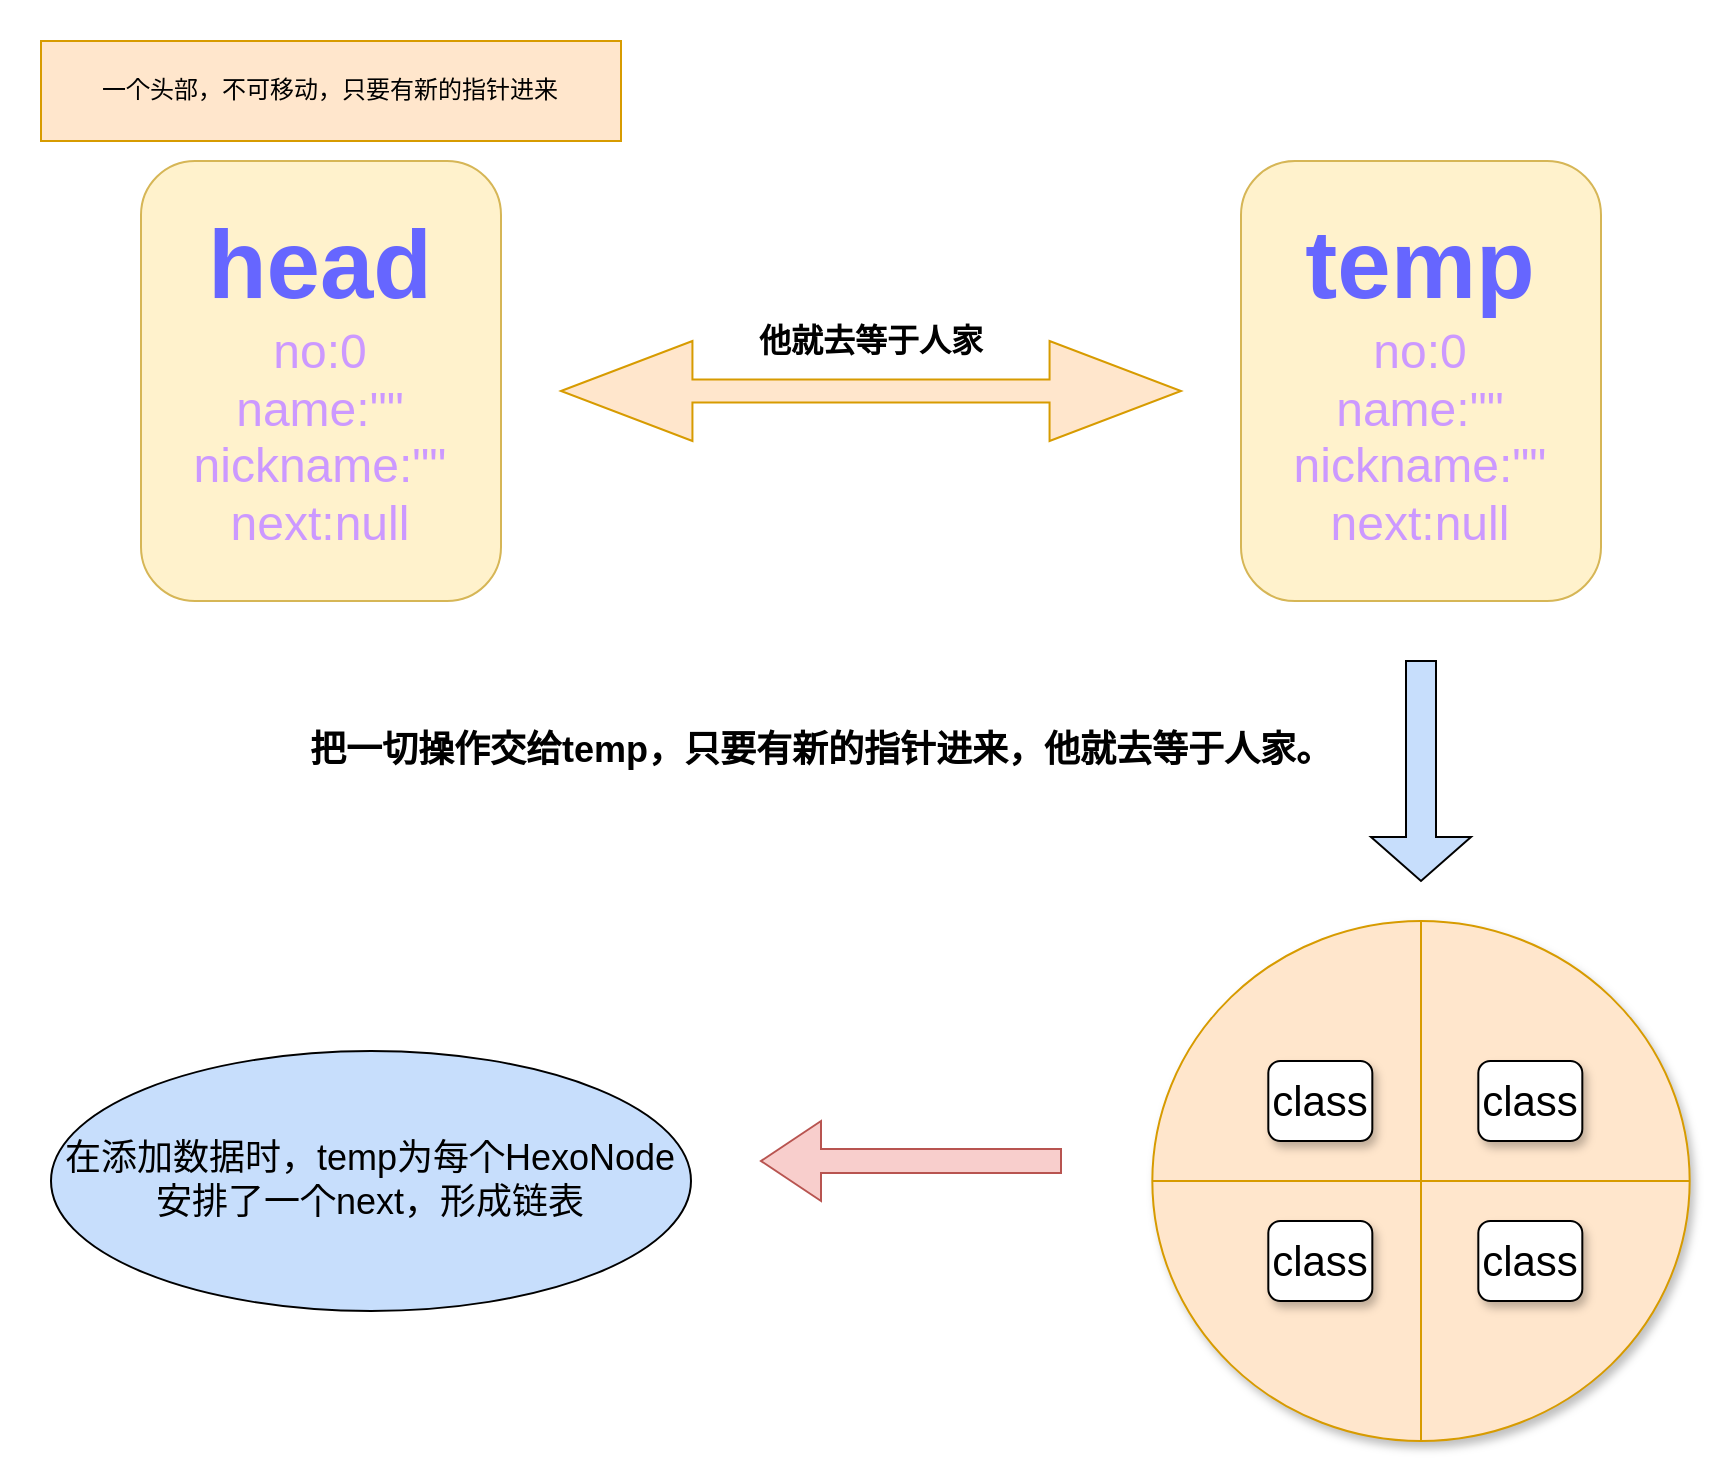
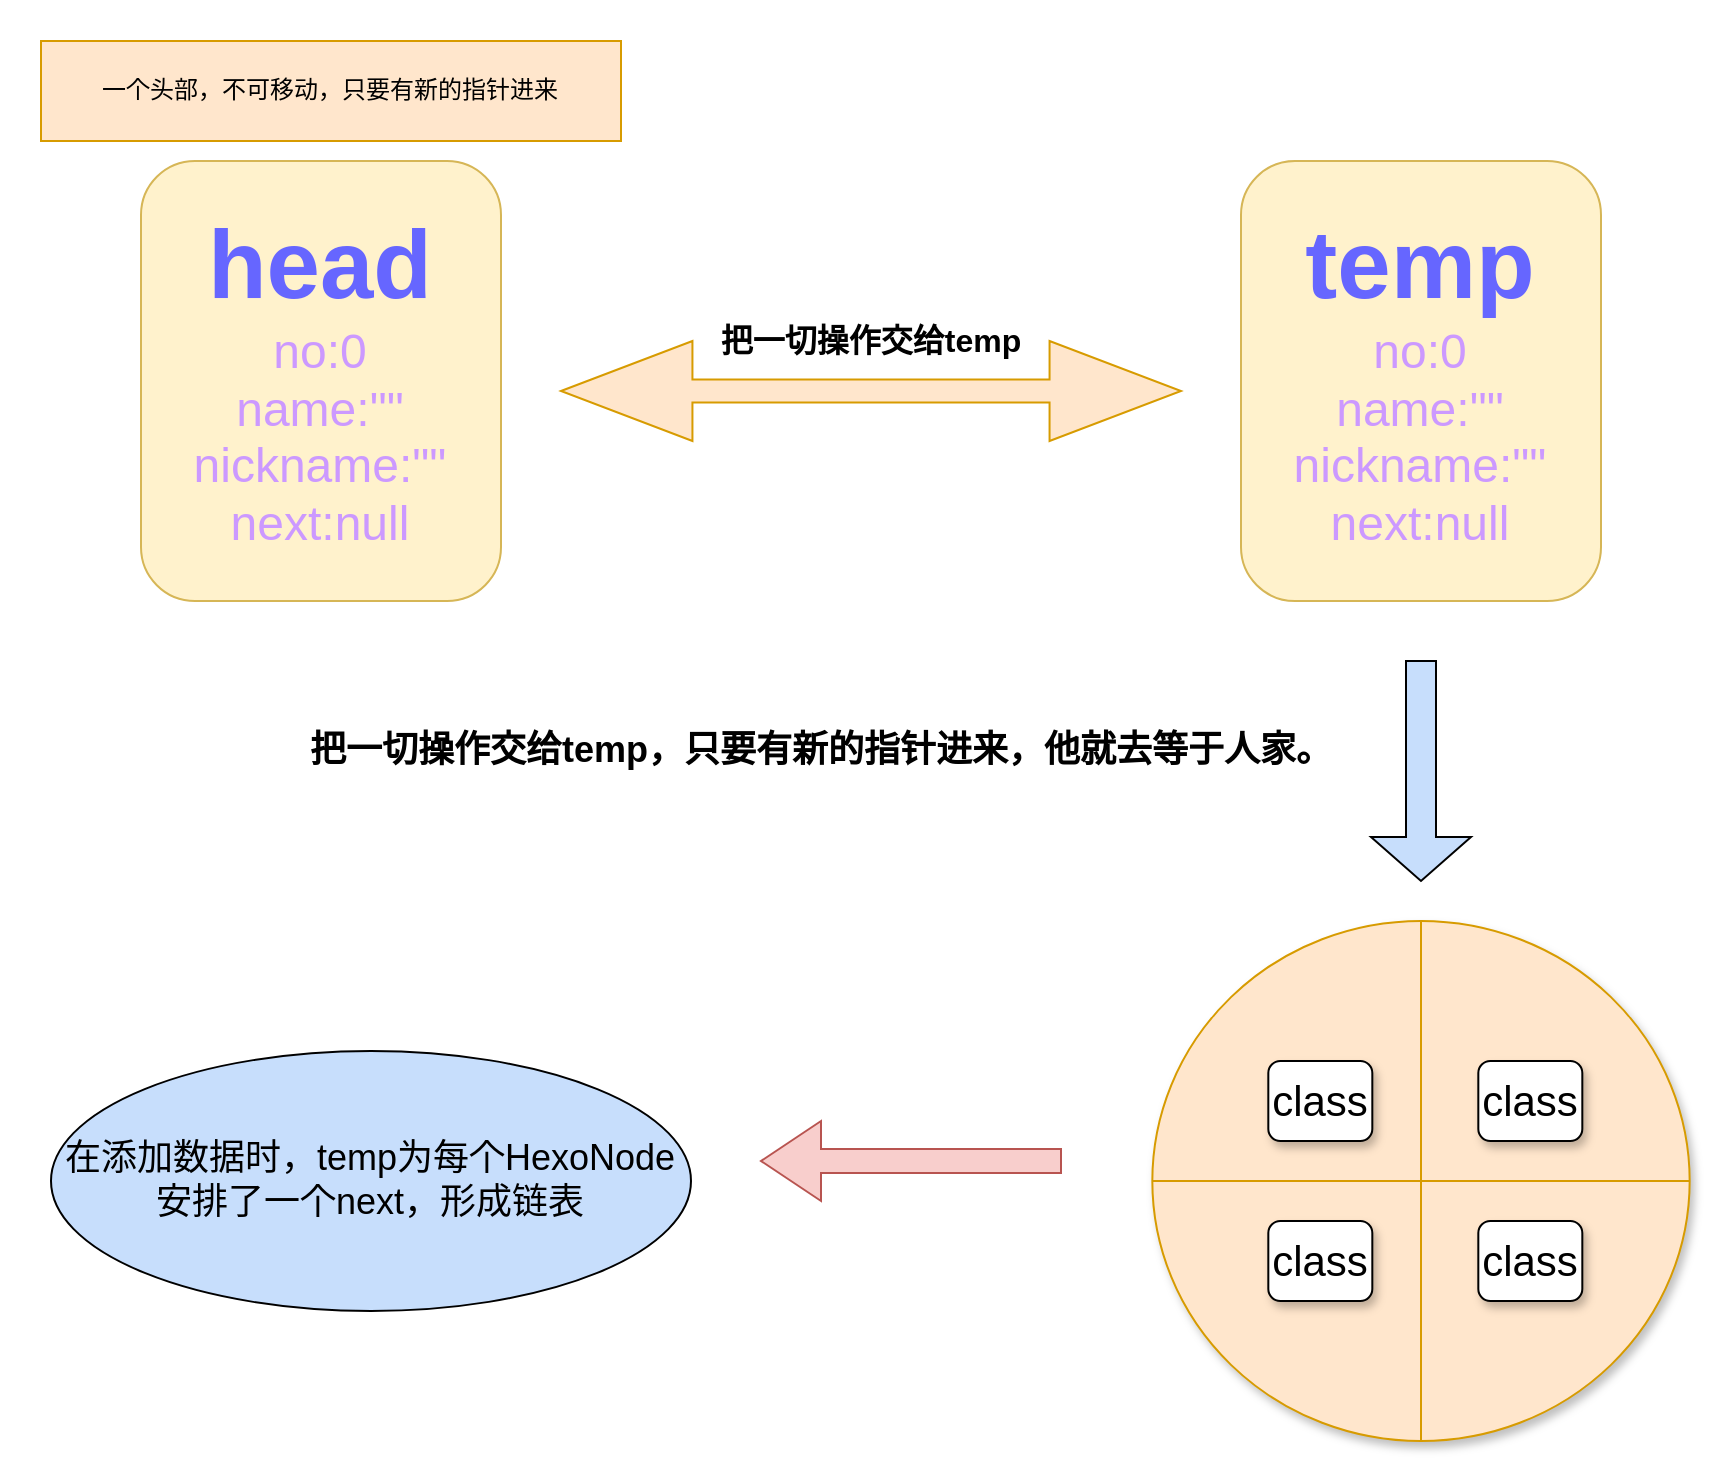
node "他就去等于人家": label "他就去等于人家" -> "把一切操作交给temp"
